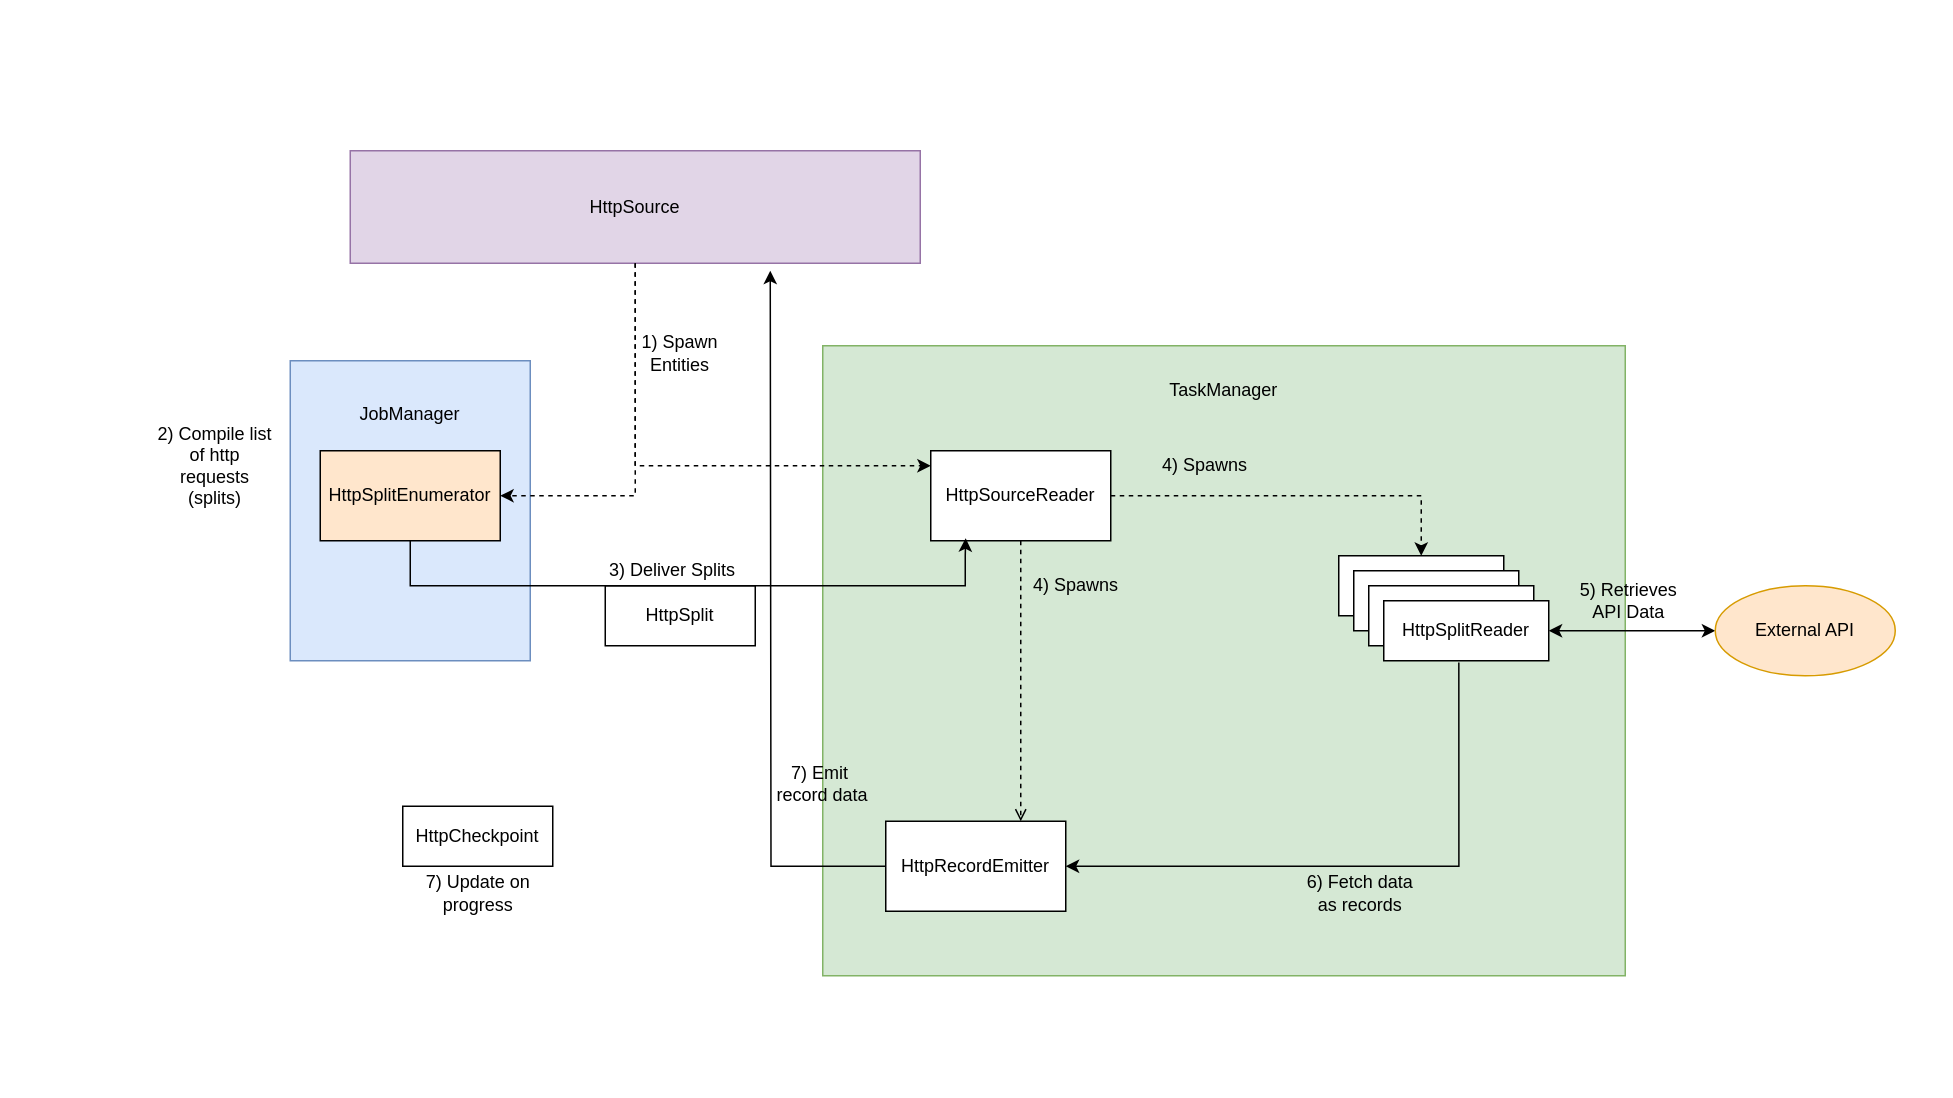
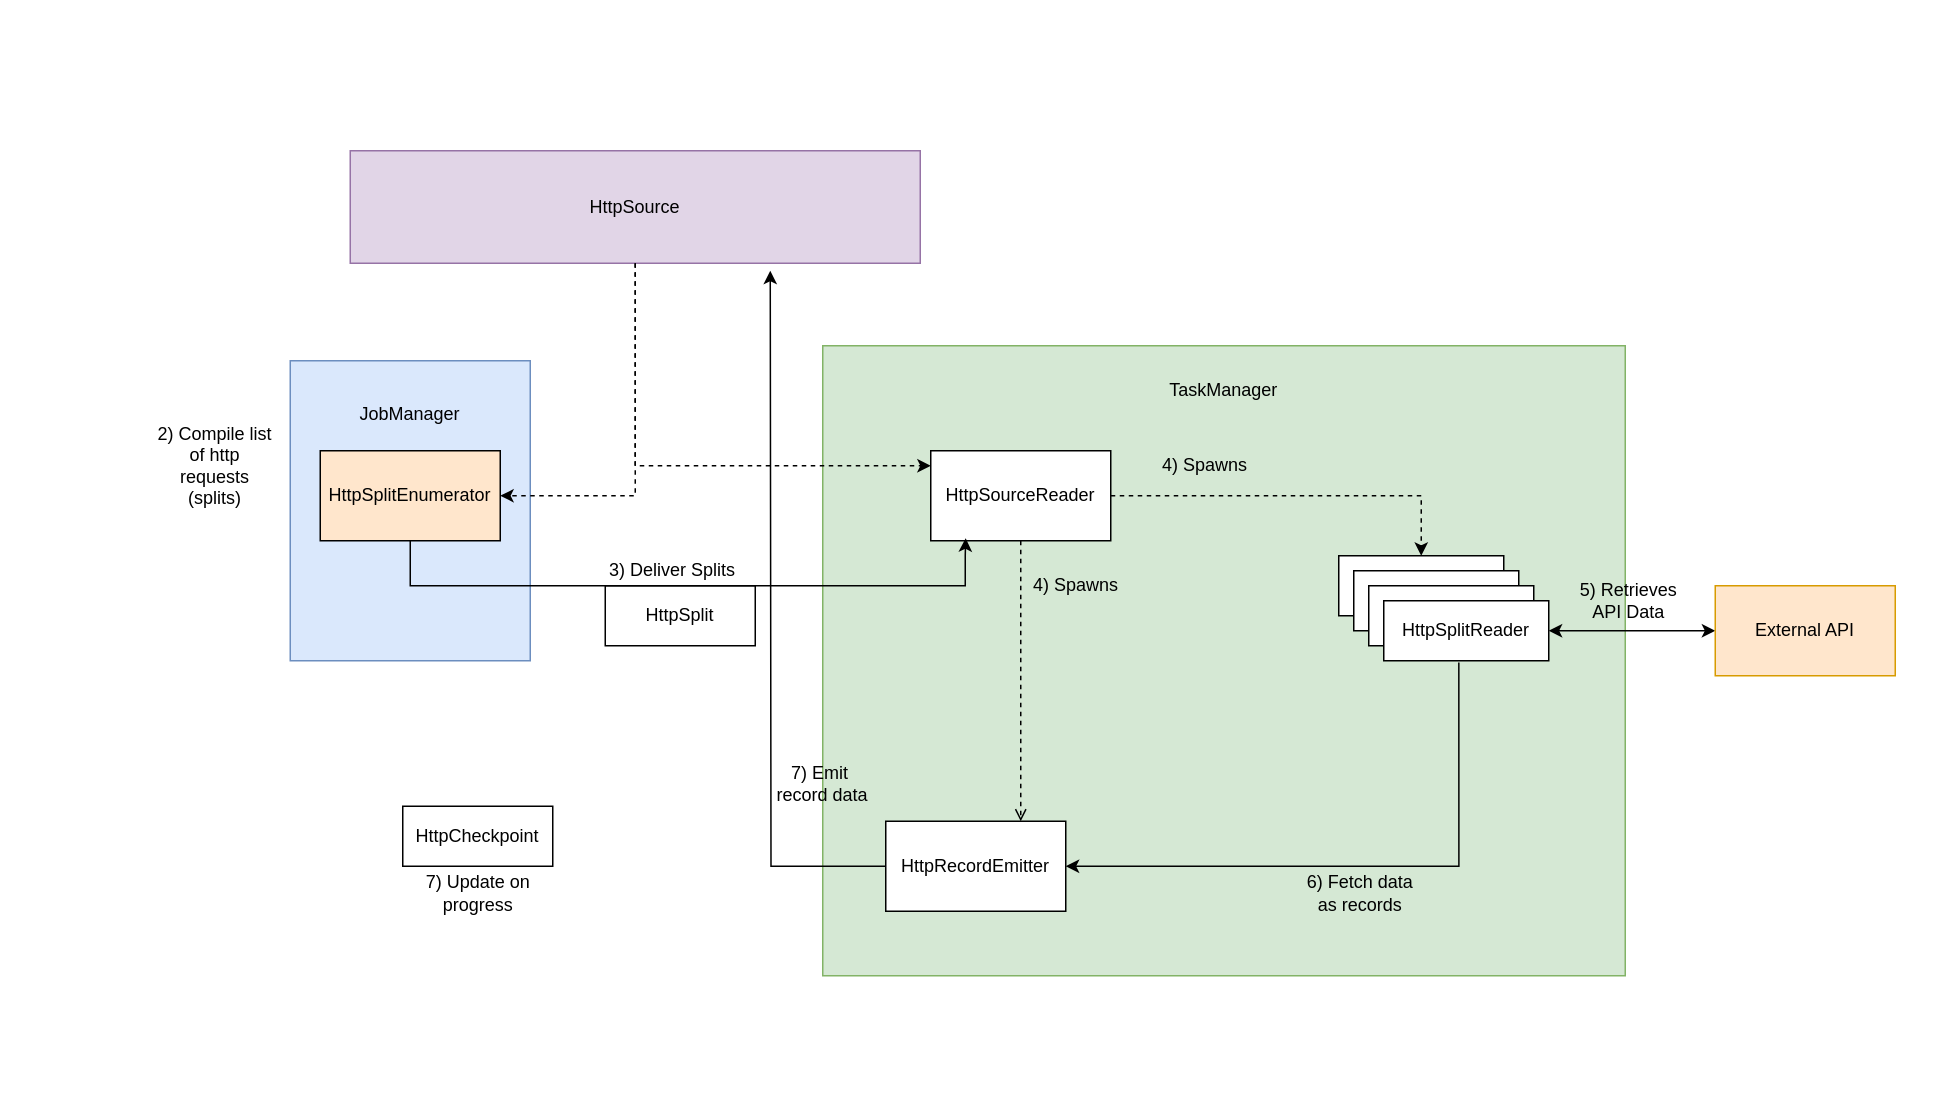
node "1) Spawn Entities": removed
node "External API": shape ellipse -> rectangle
